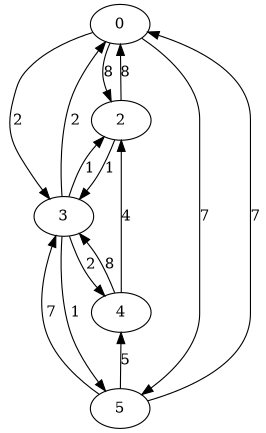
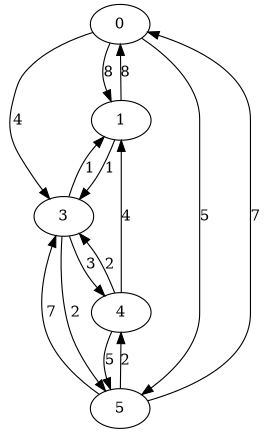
edge "0" -> "3": label "2" -> "4"
edge "3" -> "0": removed, label "2"
node "2": label "2" -> "1"
edge "0" -> "5": label "7" -> "5"
edge "3" -> "4": label "2" -> "3"
edge "4" -> "3": label "8" -> "2"
edge "3" -> "5": label "1" -> "2"
edge "4" -> "5": added, label "5"
edge "5" -> "4": label "5" -> "2"
